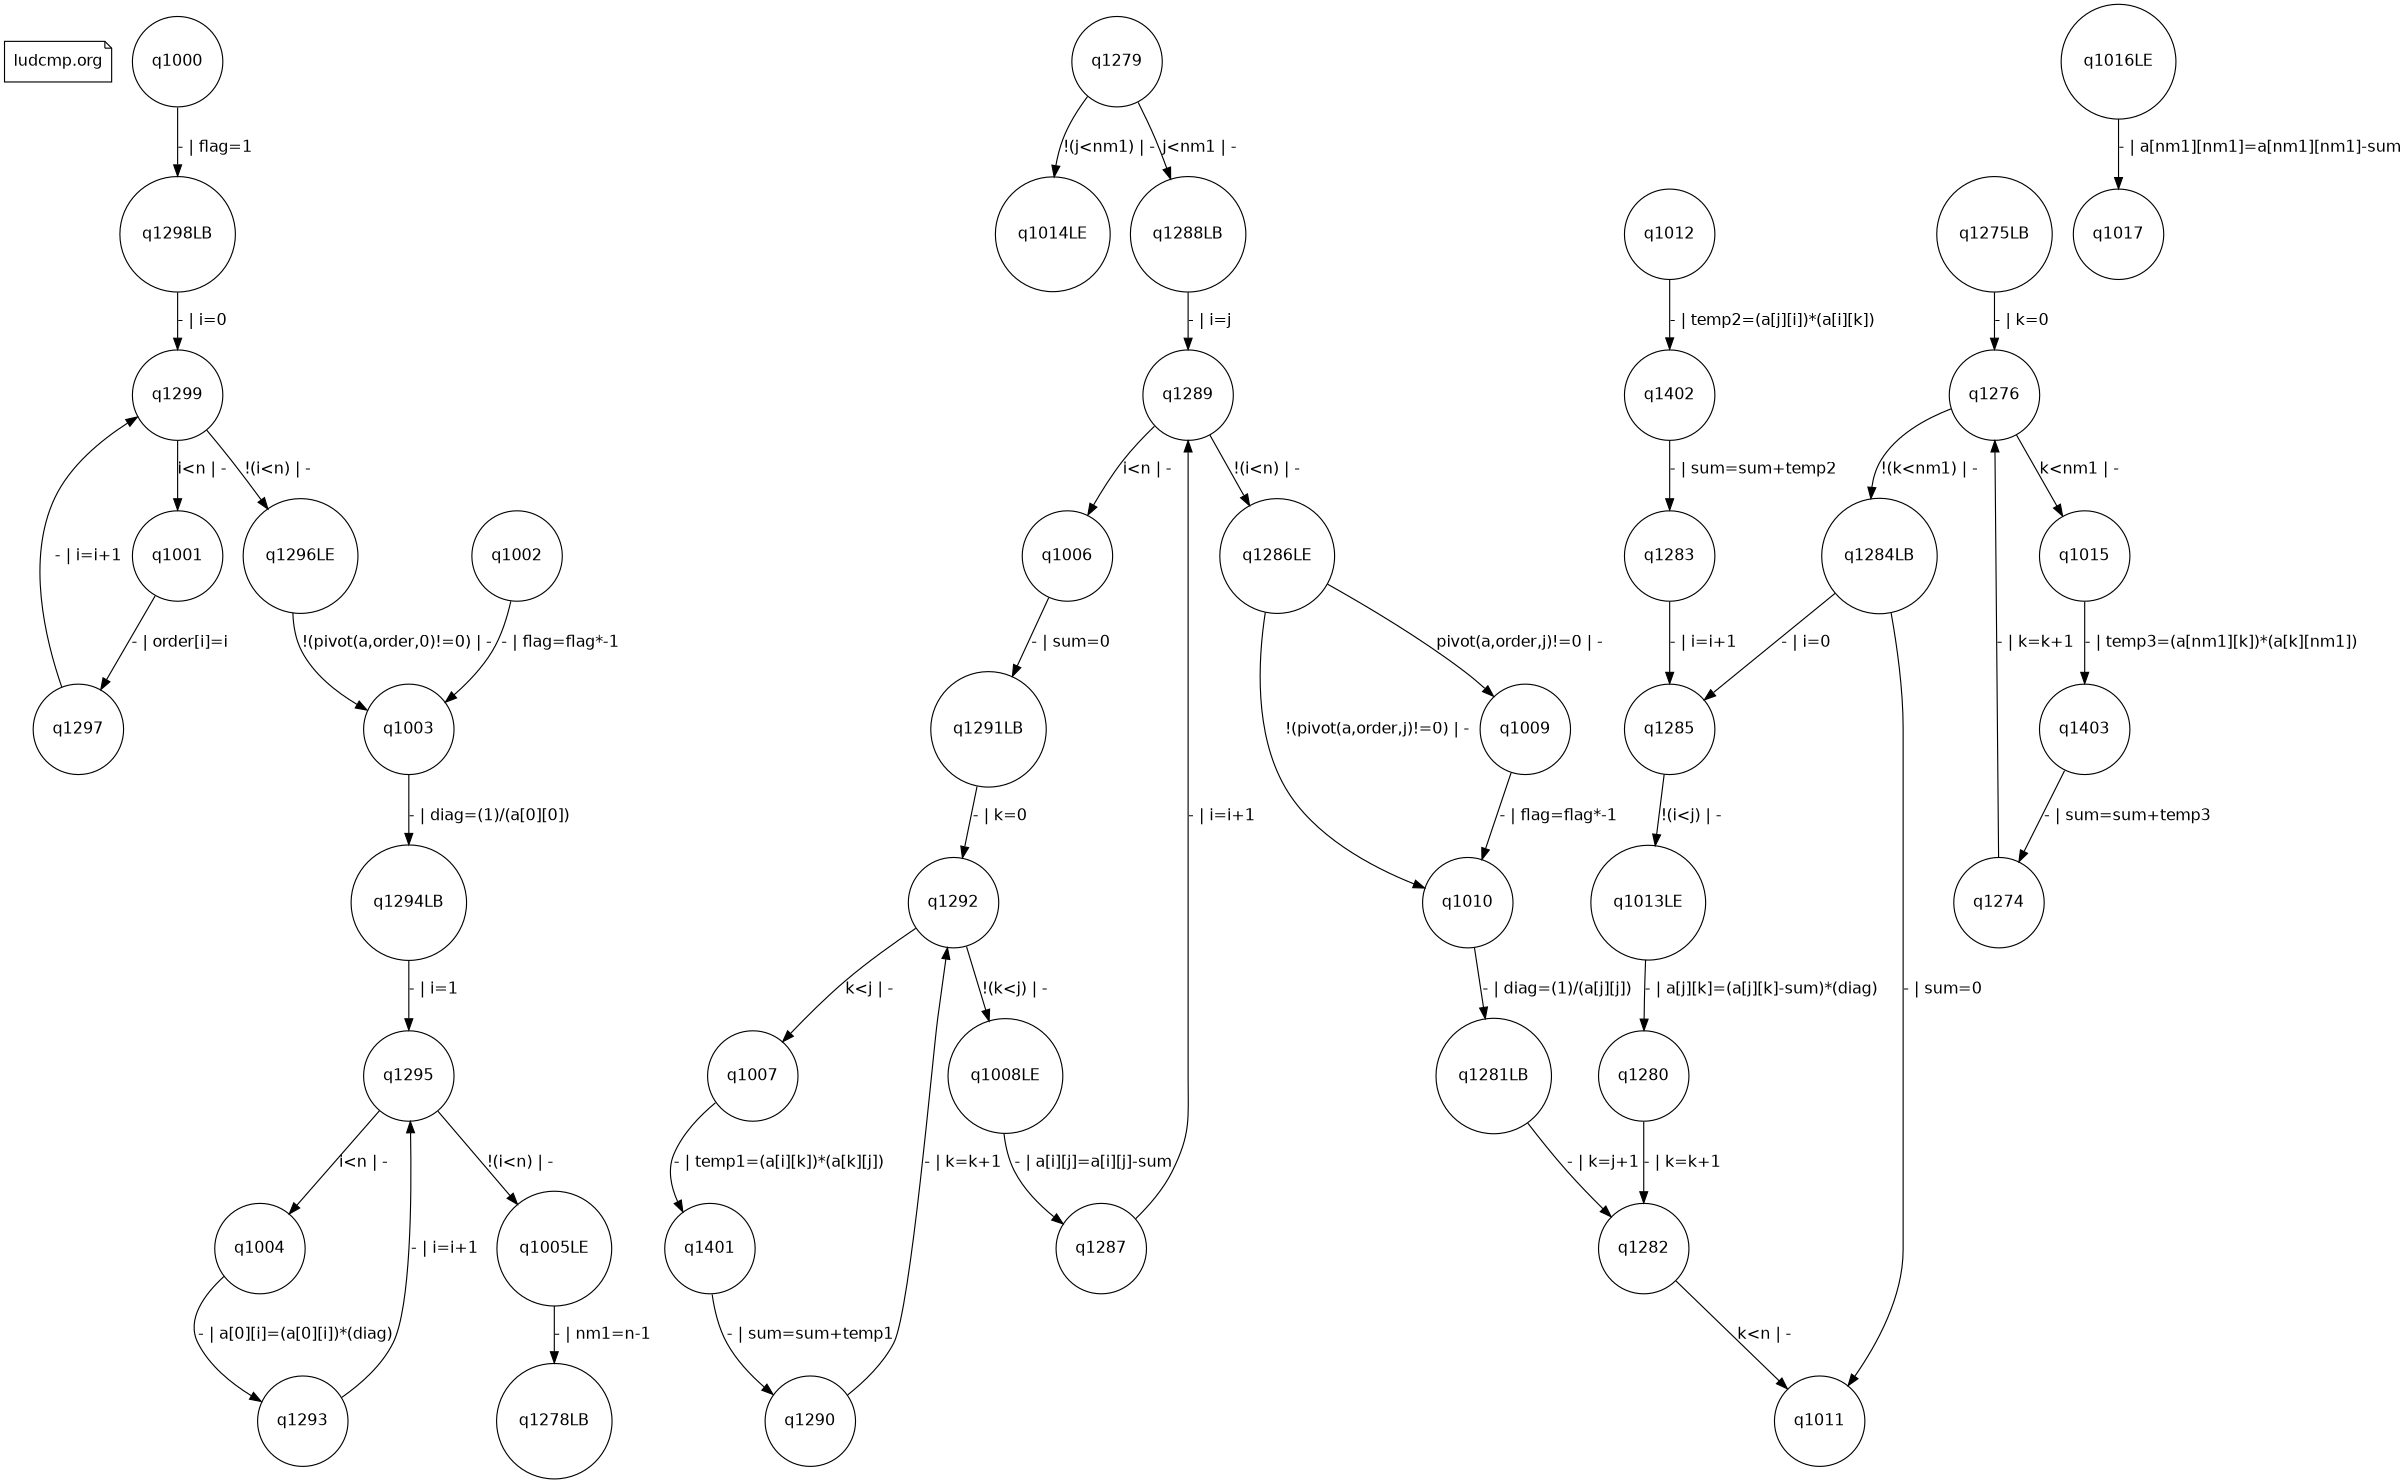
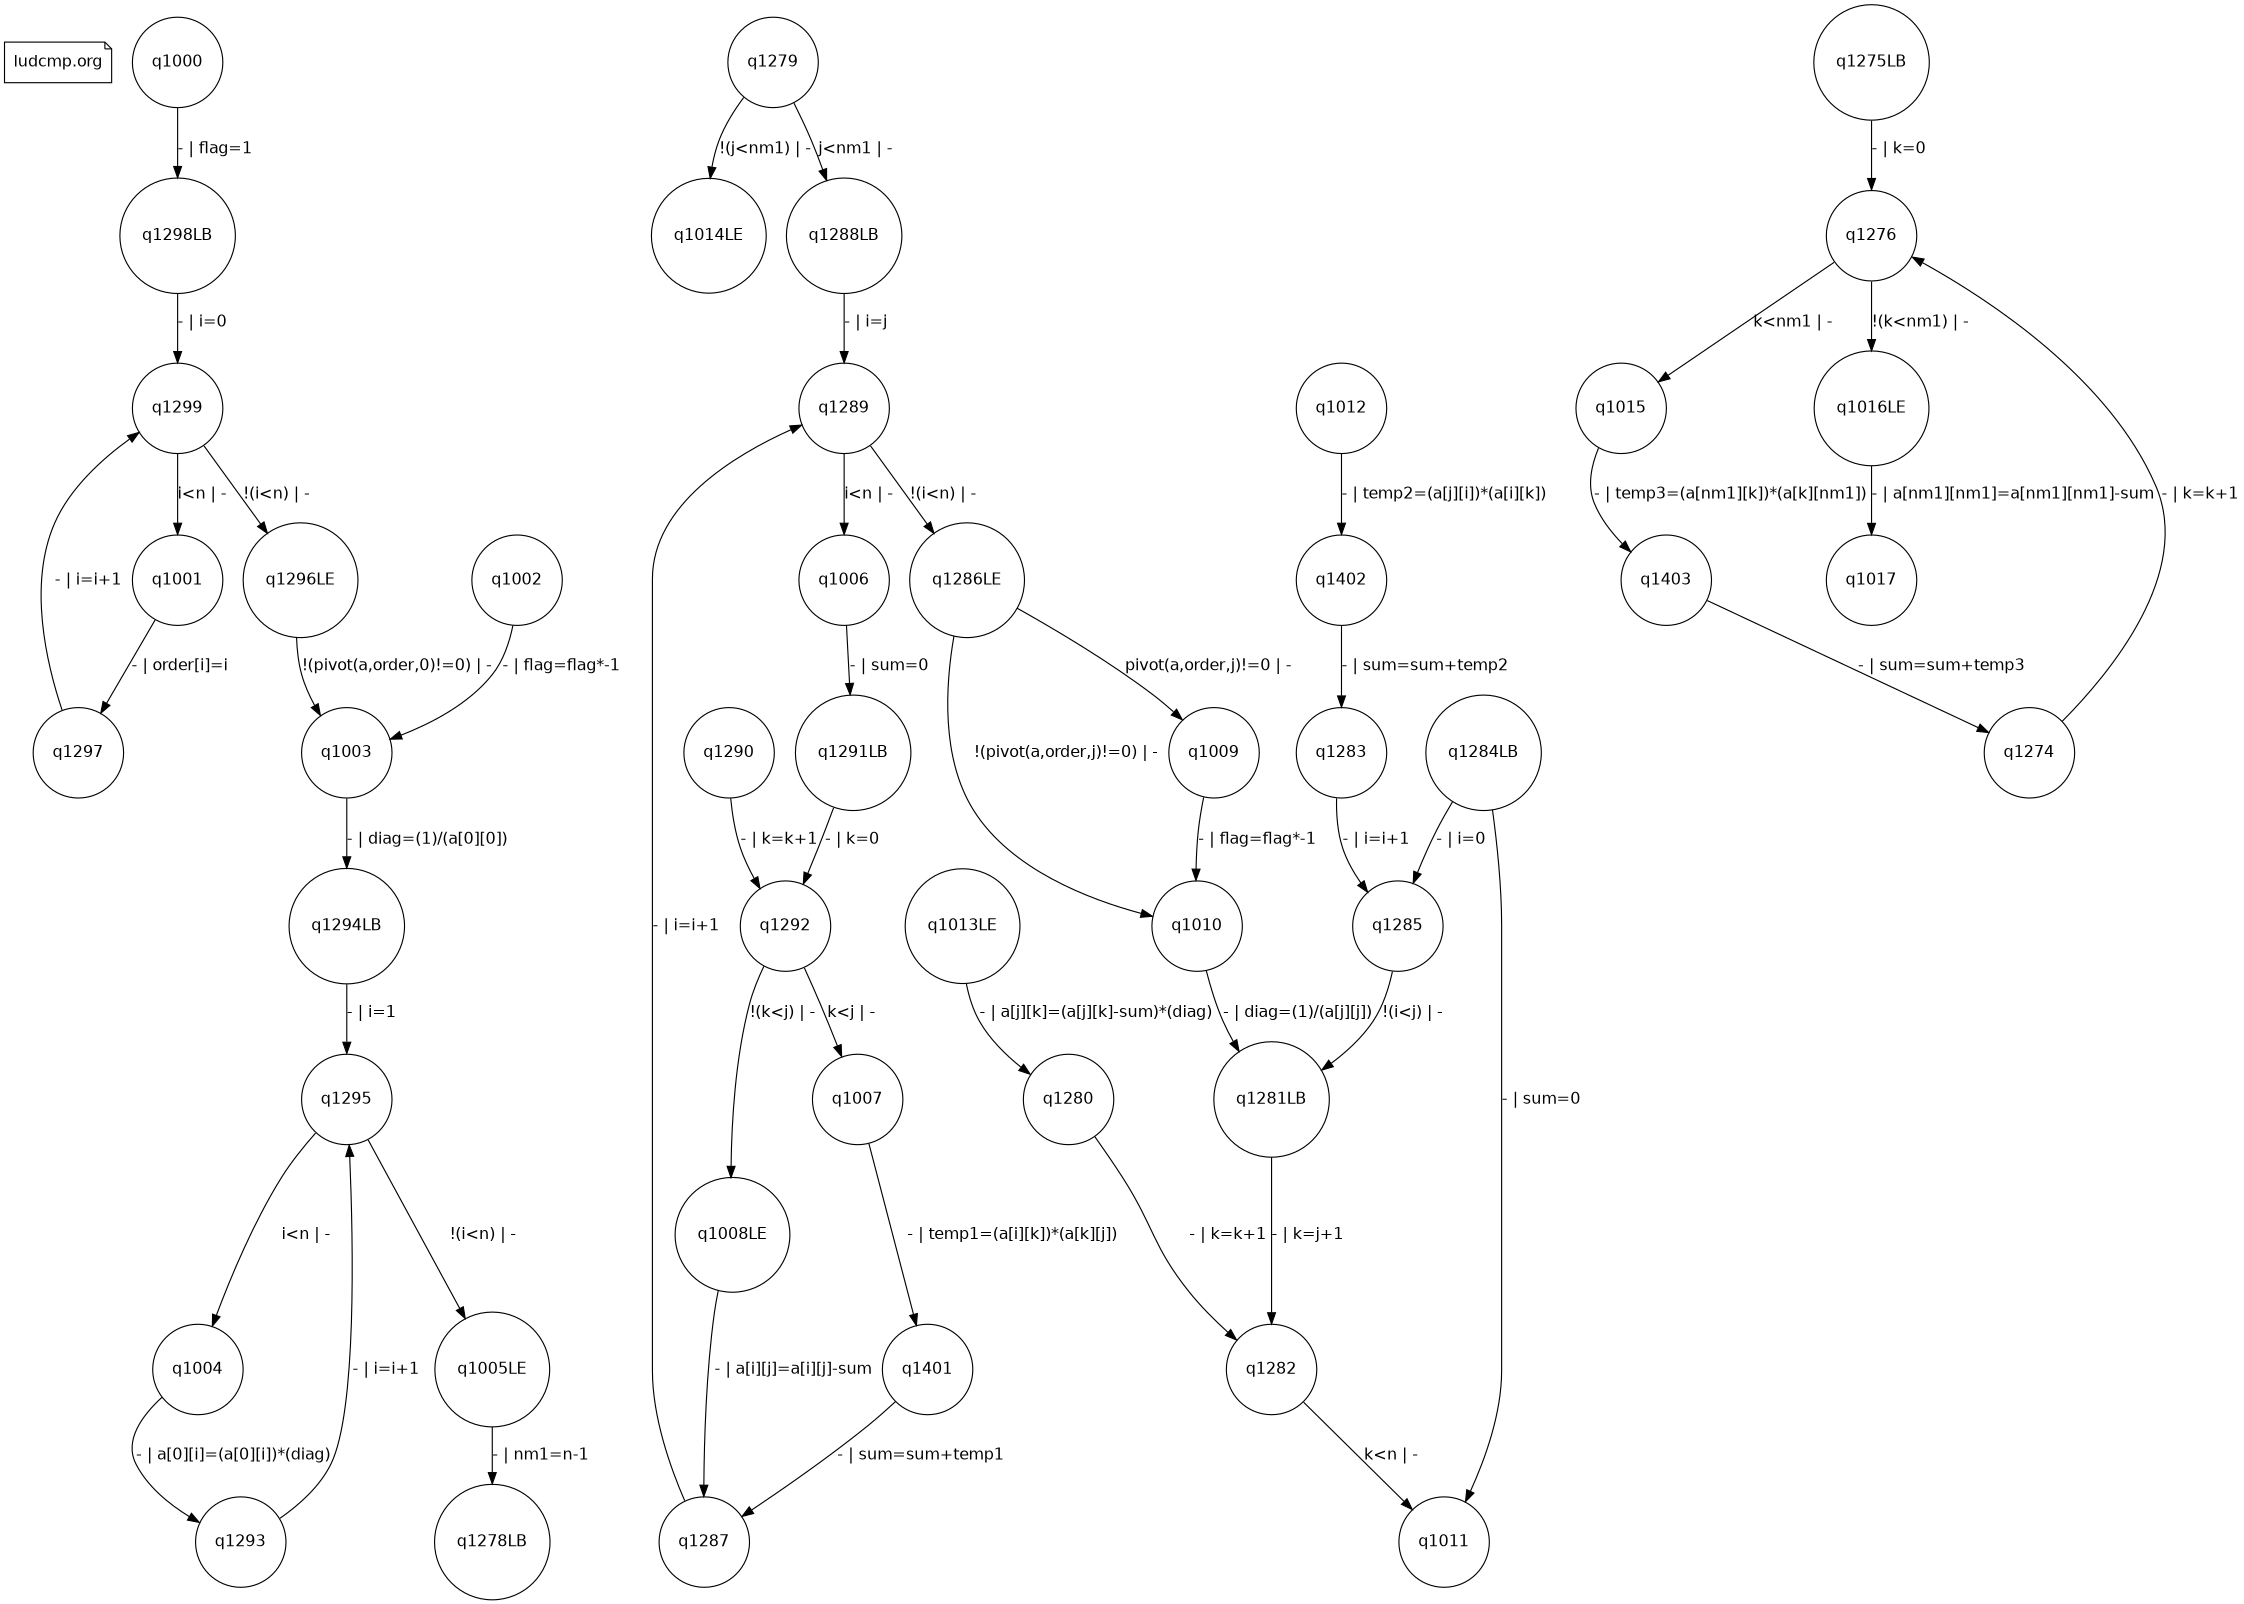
edge "q1276" -> "q1284LB": now "q1276" -> "q1016LE"
edge "q1285" -> "q1013LE": now "q1285" -> "q1281LB"
edge "q1401" -> "q1290": now "q1401" -> "q1287"
